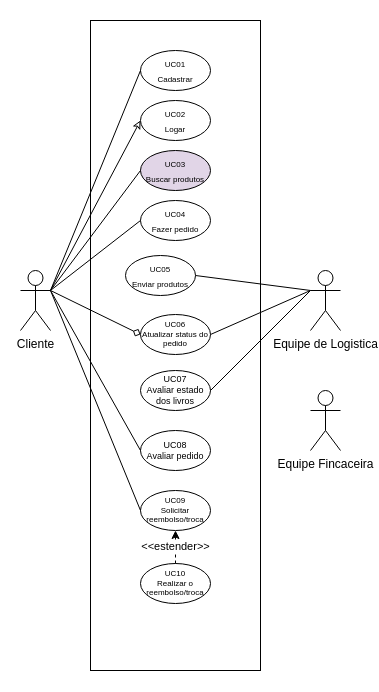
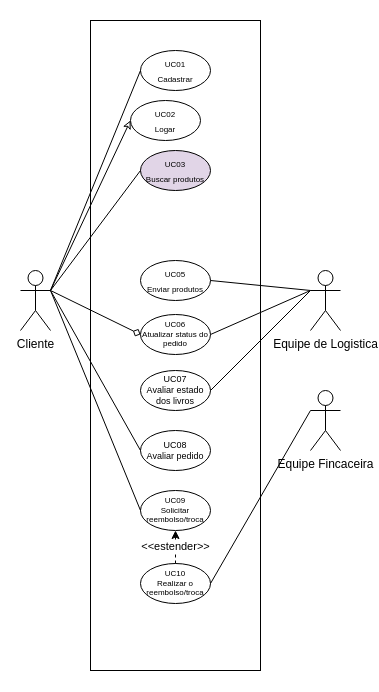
node "UC02 Logar": moved (176, 121) -> (166, 121)
node "UC04 Fazer pedido": removed
edge "UC04 Fazer pedido" -- "Cliente": removed
node "UC05 Enviar produtos": moved (161, 276) -> (176, 281)
edge "Equipe Fincaceira" -- "UC10 Realizar o reembolso/troca": added
